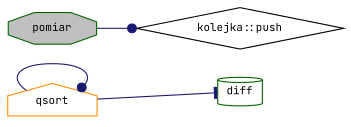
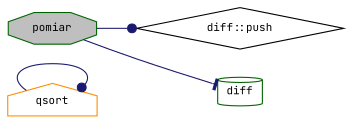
node "kolejka::push": label "kolejka::push" -> "diff::push"
edge "qsort" -> "diff": now "pomiar" -> "diff"
